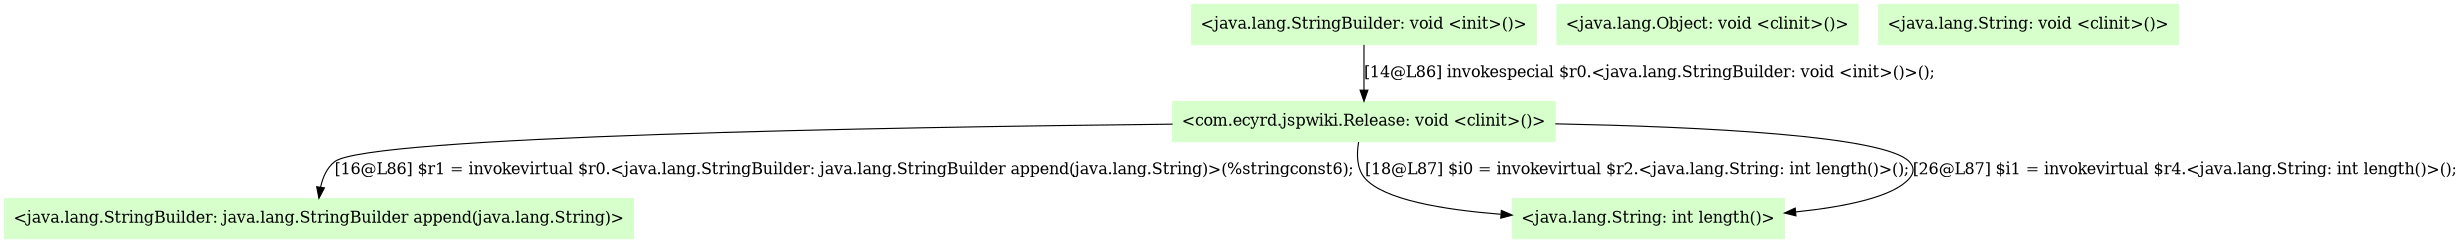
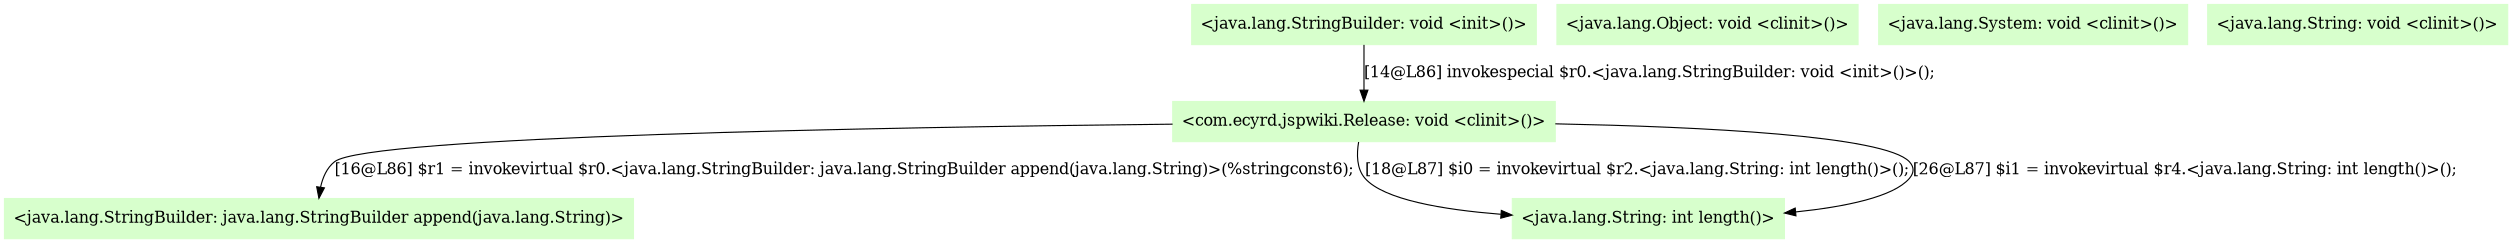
node "<java.lang.System: void <clinit>()>": added
